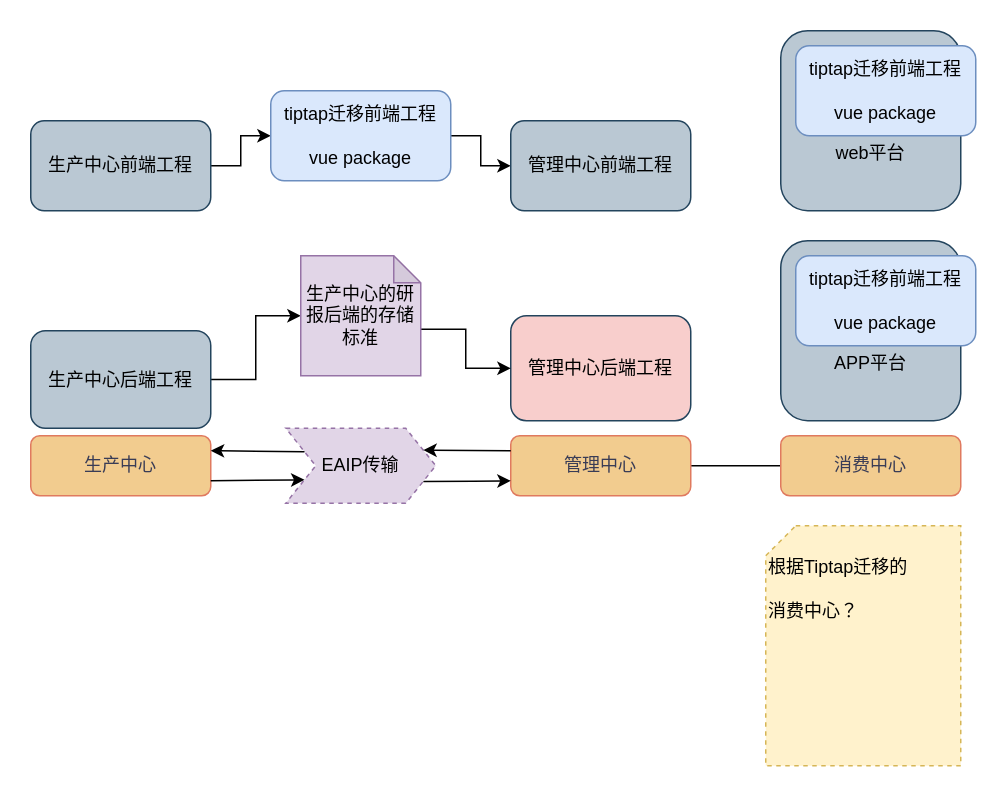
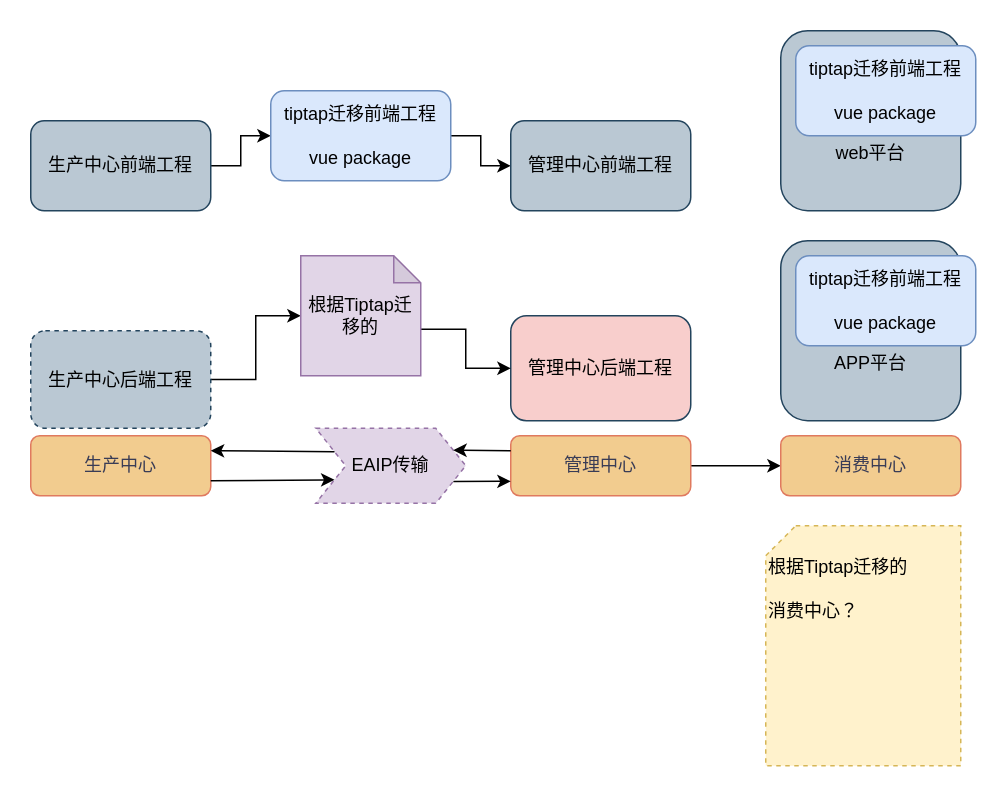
node "生产中心的研报后端的存储标准": label "生产中心的研报后端的存储标准" -> "根据Tiptap迁移的"
node "生产中心后端工程": style solid -> dashed
node "EAIP传输": moved (361, 466) -> (391, 466)
edge "管理中心" -- "消费中心": arrowhead none -> classic
